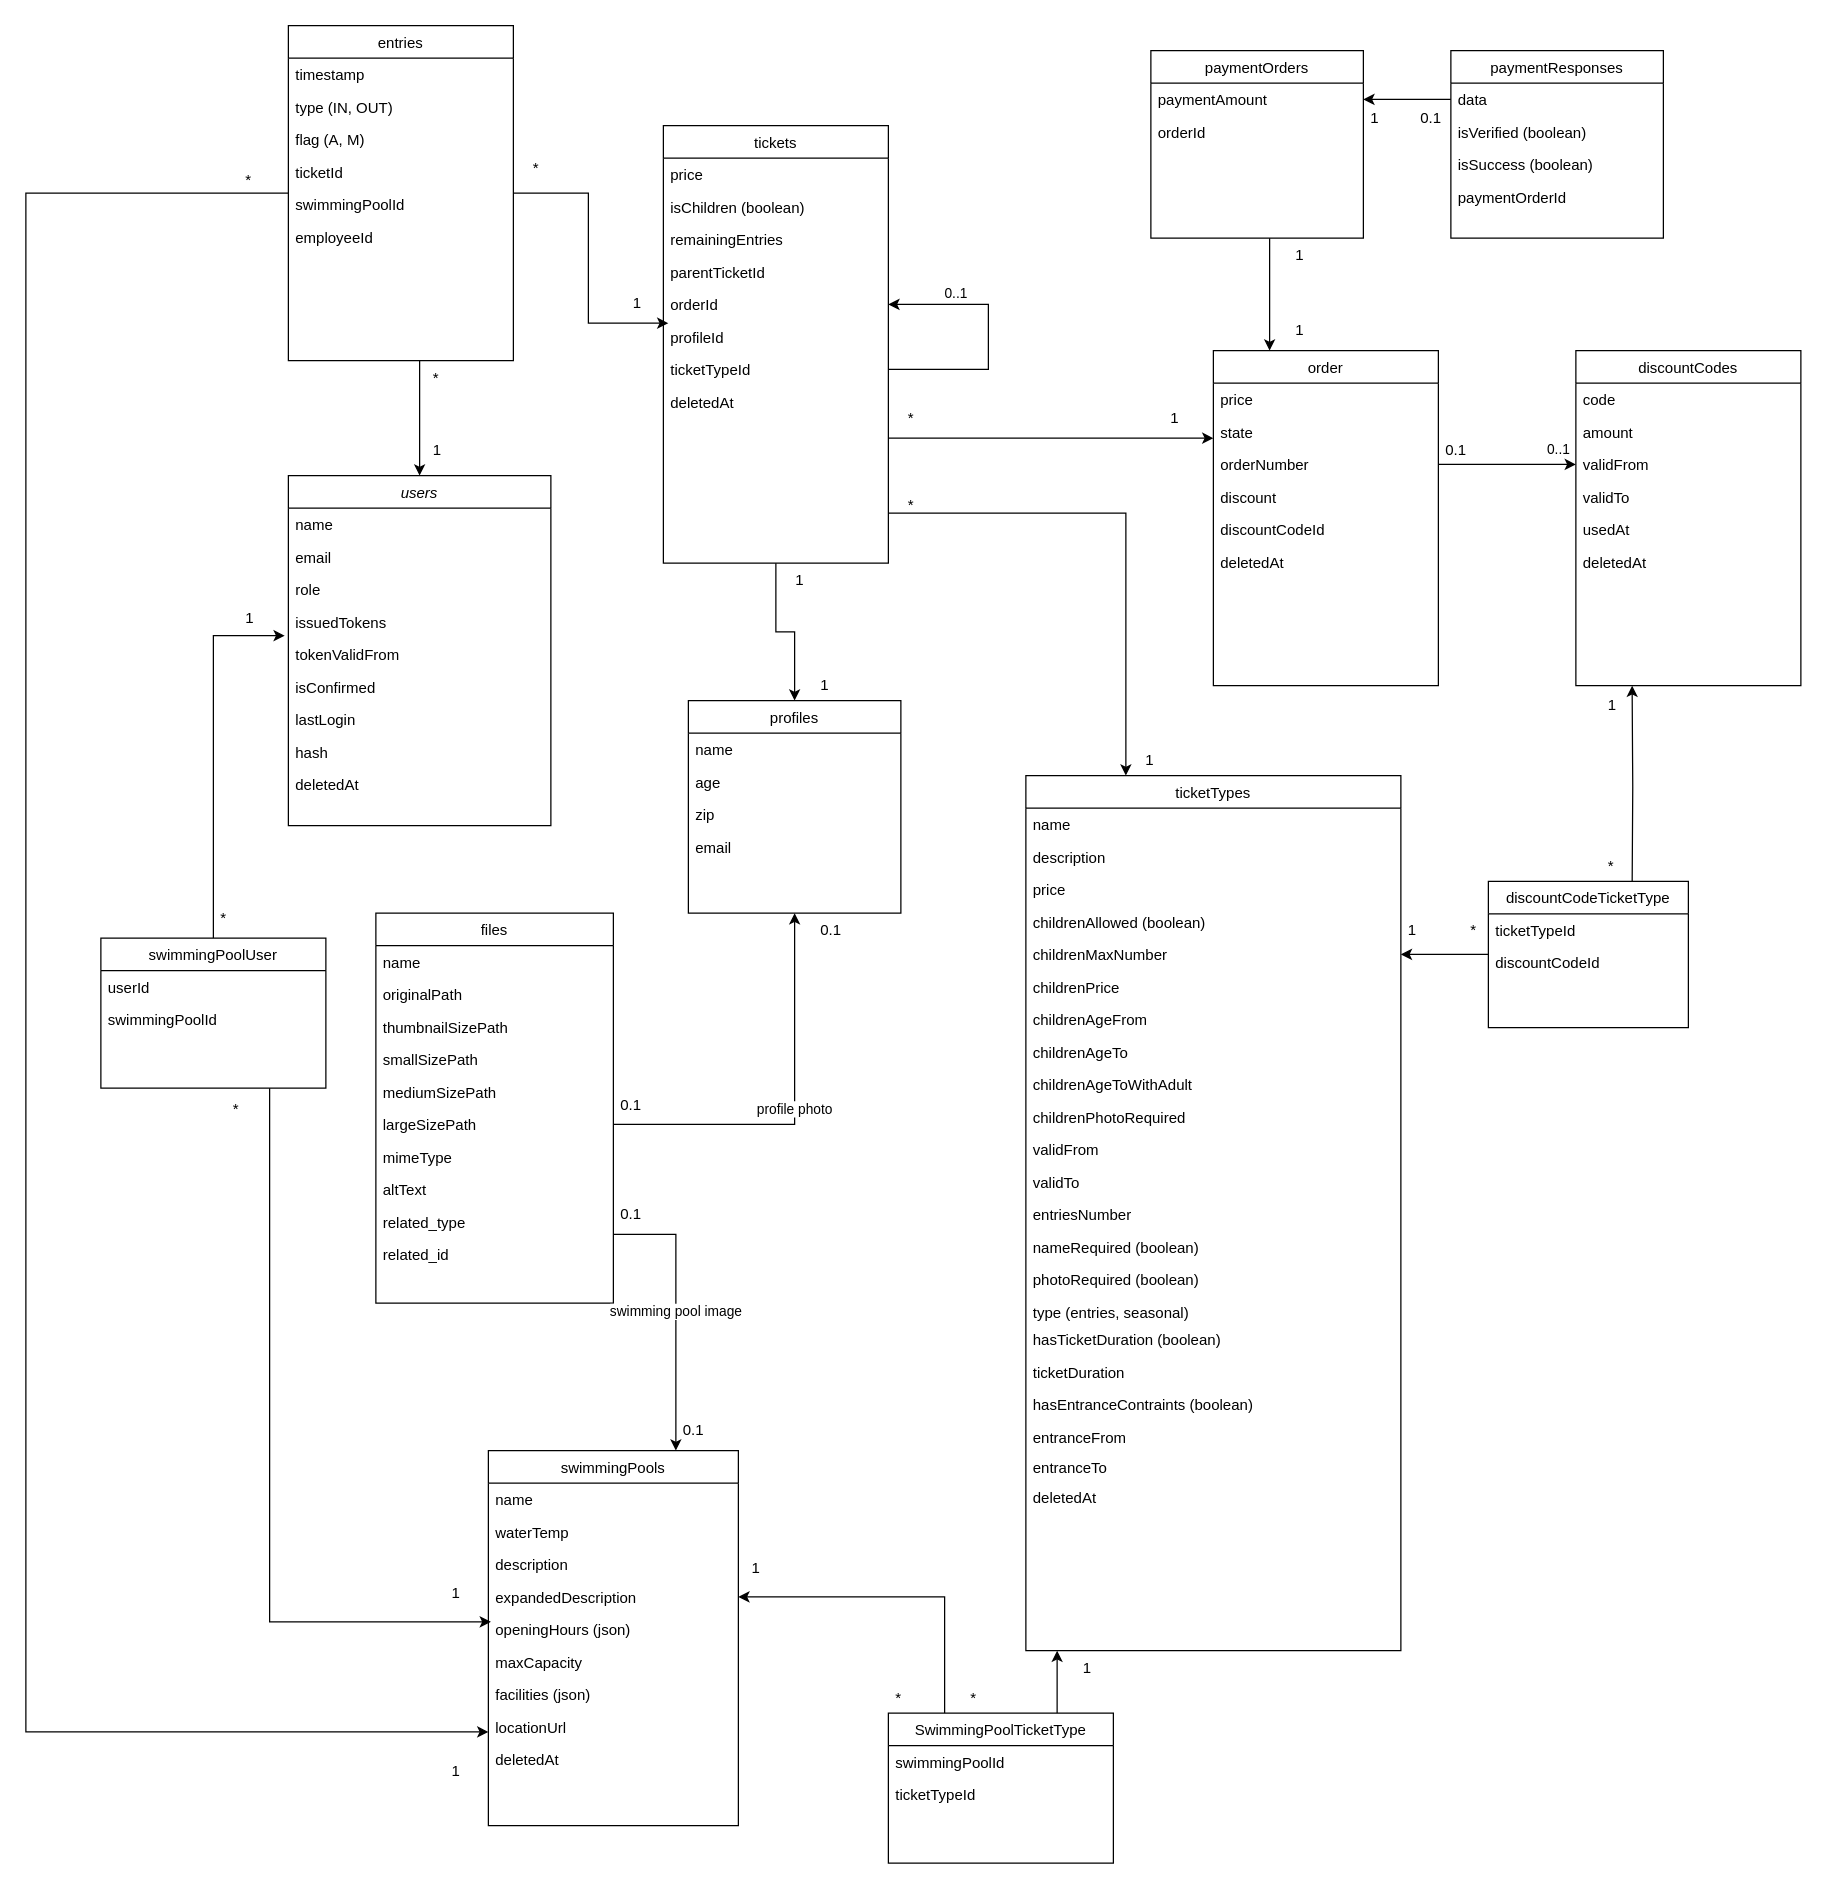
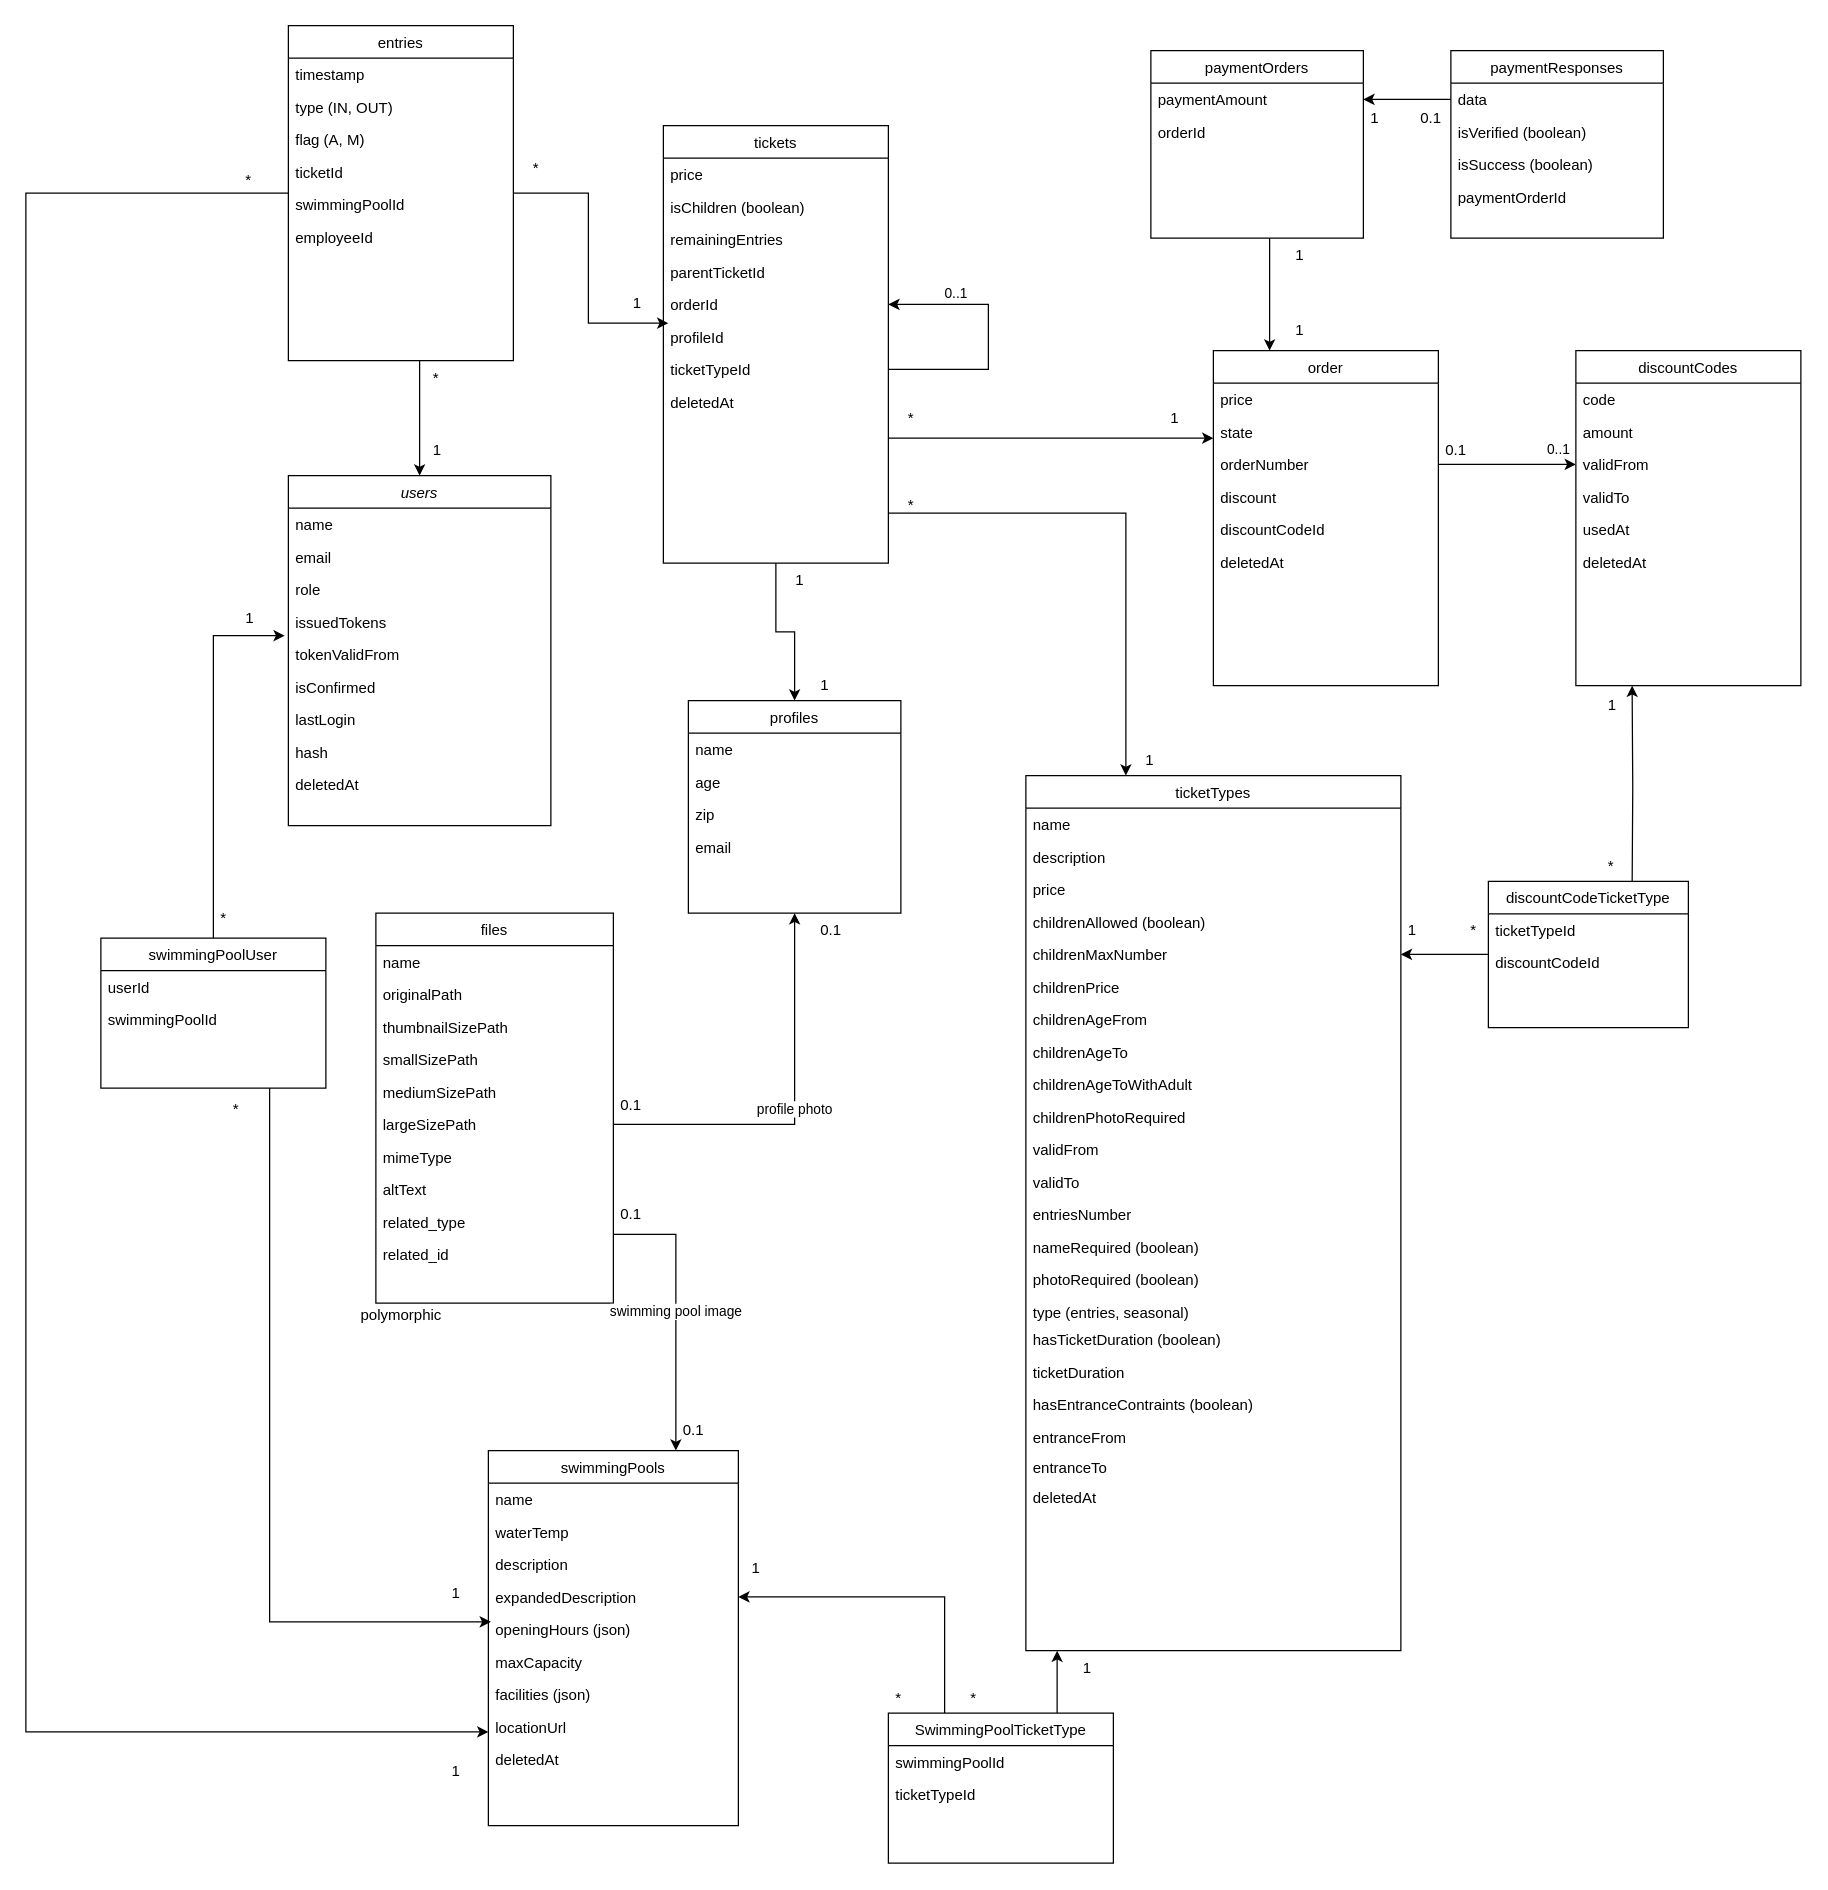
node "polymorphic": added
